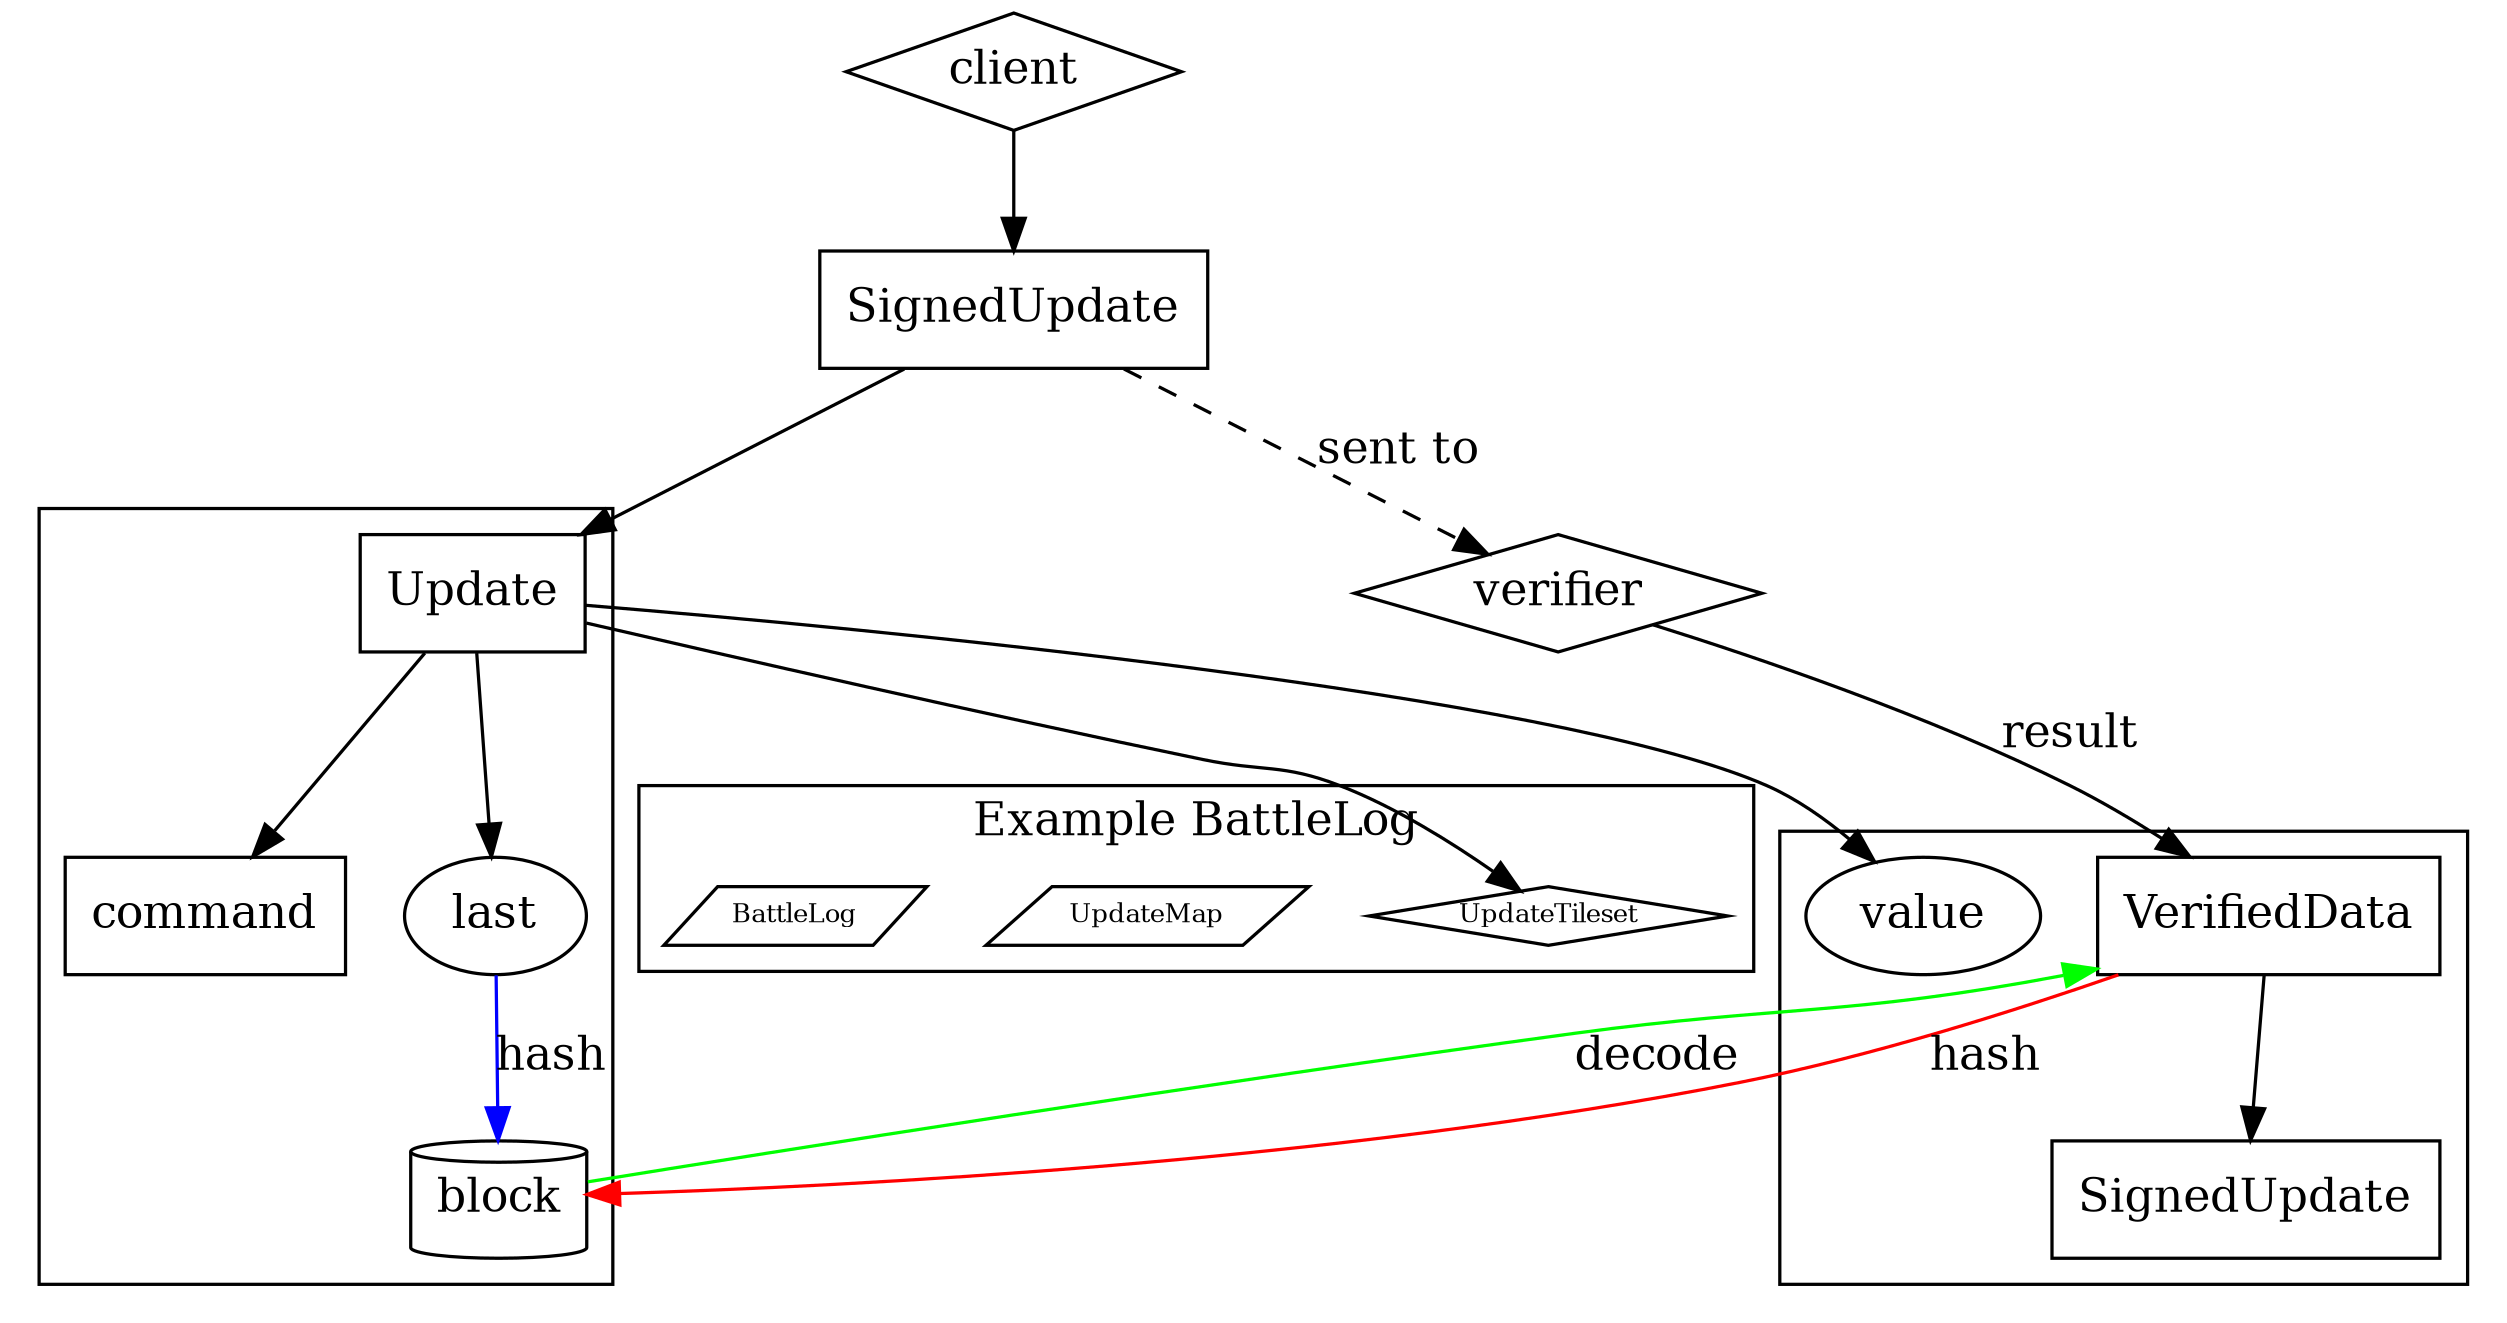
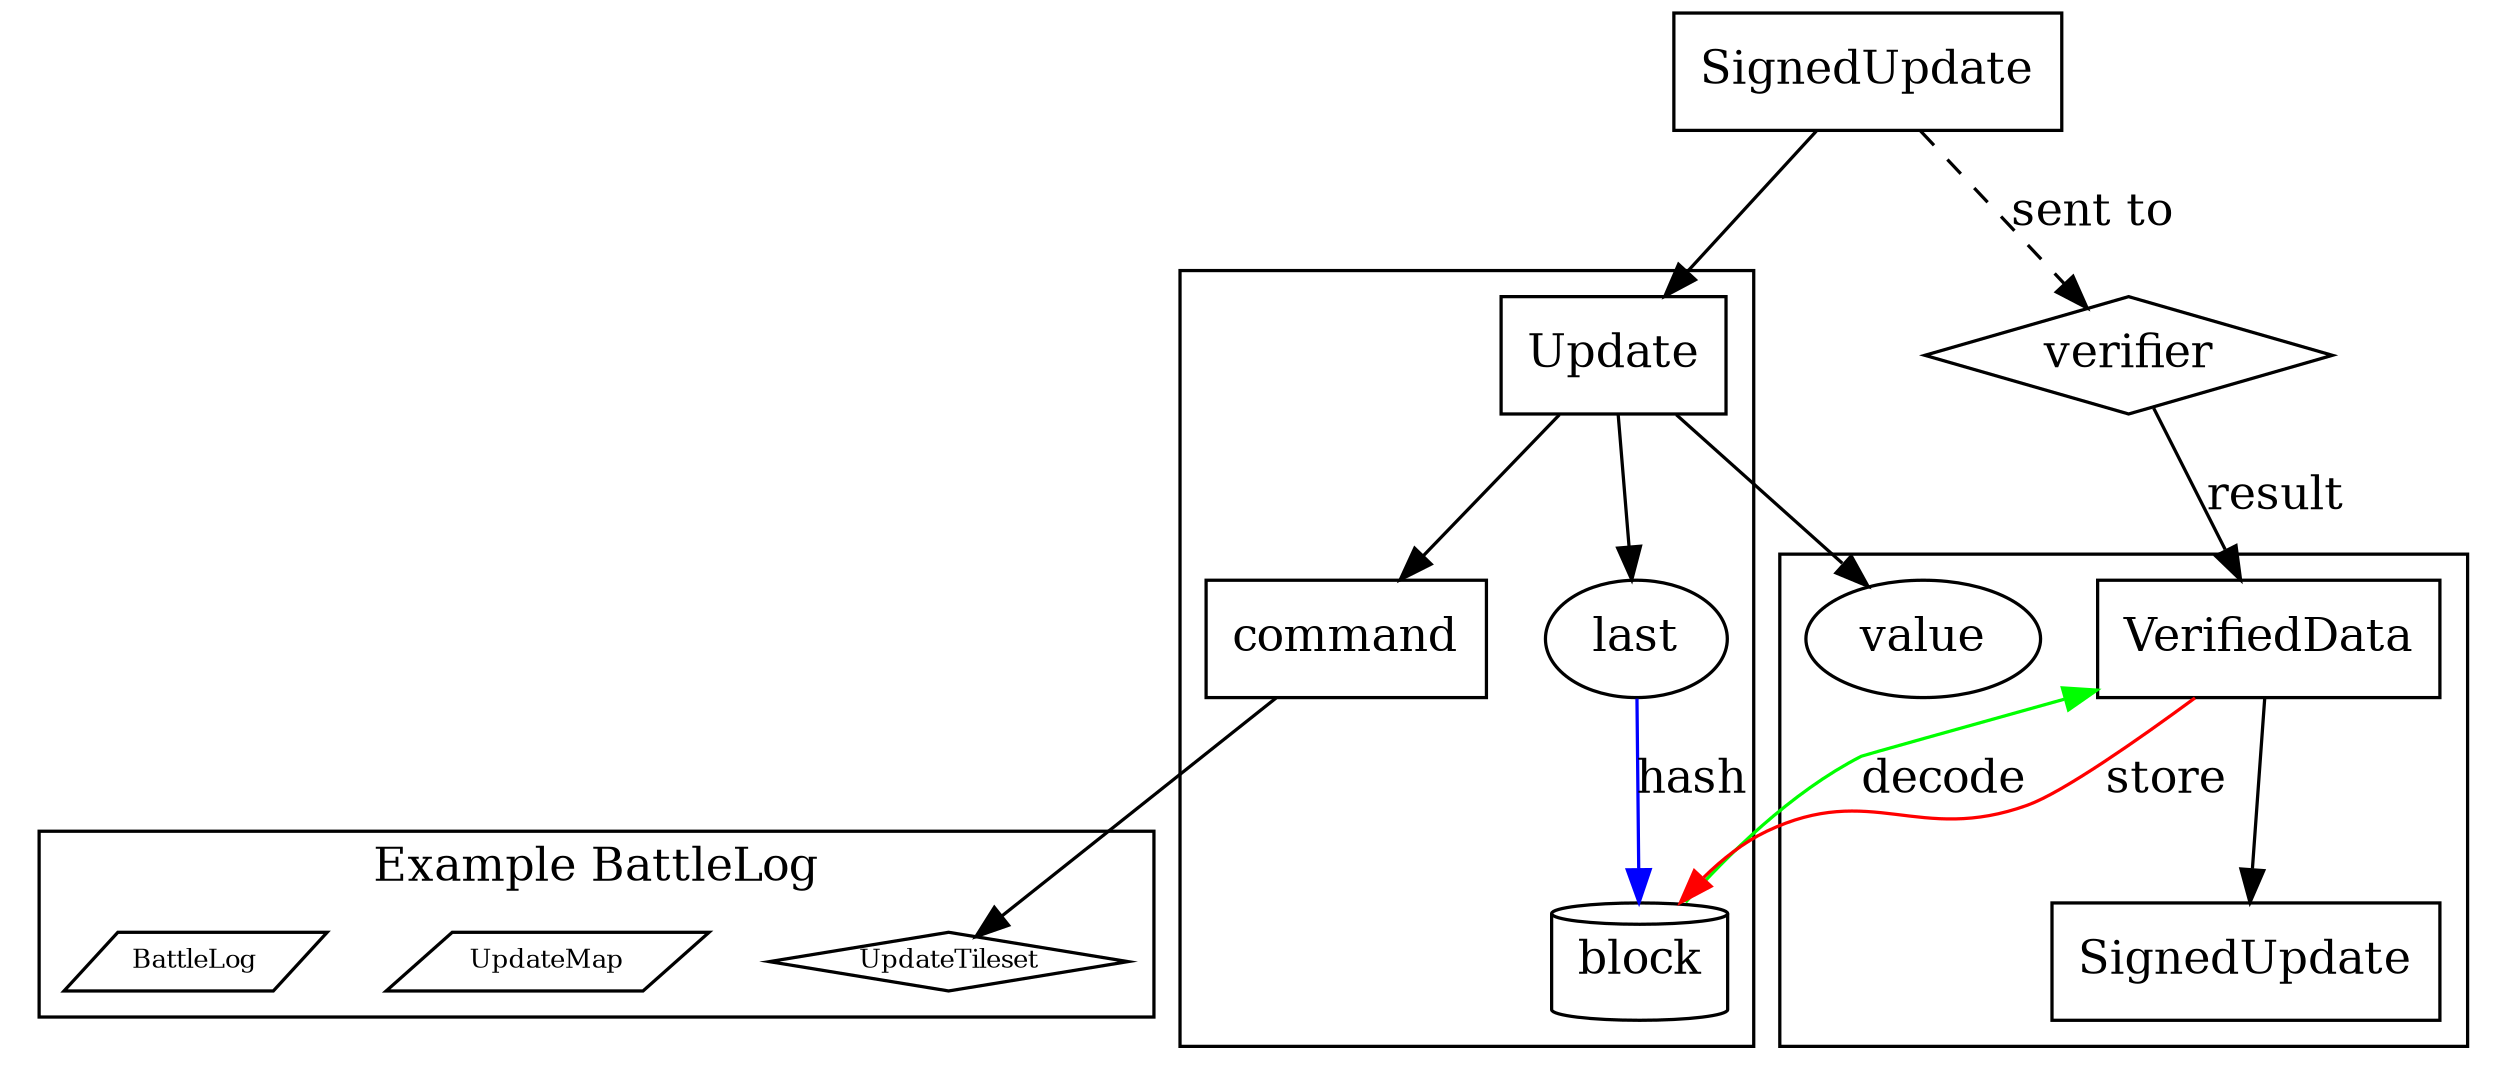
node "client": removed
edge "Update" -> "UpdateTileset": now "command" -> "UpdateTileset"
edge "VerifiedData" -> "block": label "hash" -> "store"
